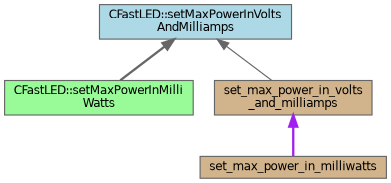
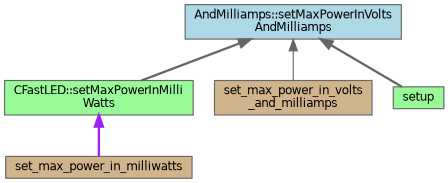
node "CFastLED::setMaxPowerInVolts AndMilliamps": label "CFastLED::setMaxPowerInVolts AndMilliamps" -> "AndMilliamps::setMaxPowerInVolts AndMilliamps"
node "setup": added
edge "set_max_power_in_milliwatts" -> "set_max_power_in_volts _and_milliamps": now "set_max_power_in_milliwatts" -> "CFastLED::setMaxPowerInMilli Watts"
